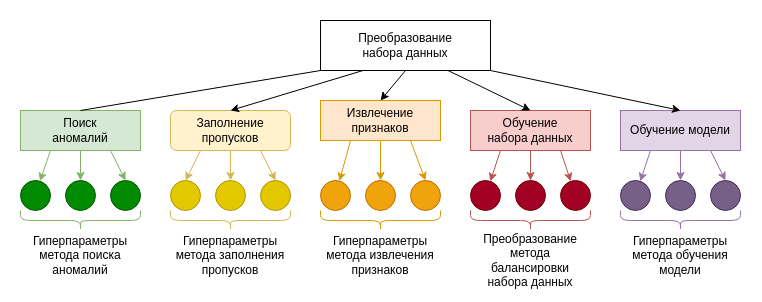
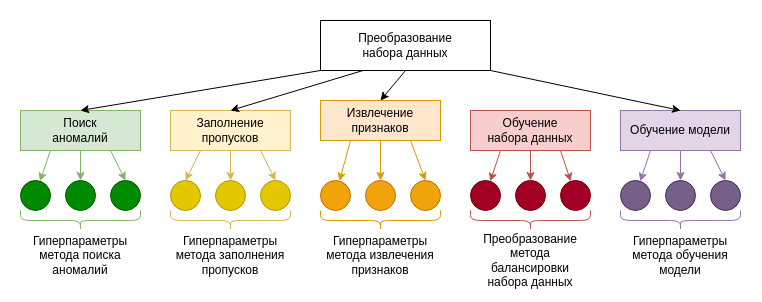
edge "Преобразование набора данных" -> "Обучение набора данных": removed
edge "Преобразование набора данных" -- "Поиск аномалий": arrowhead none -> classic
node "Заполнение пропусков": shape rounded rectangle -> rectangle
